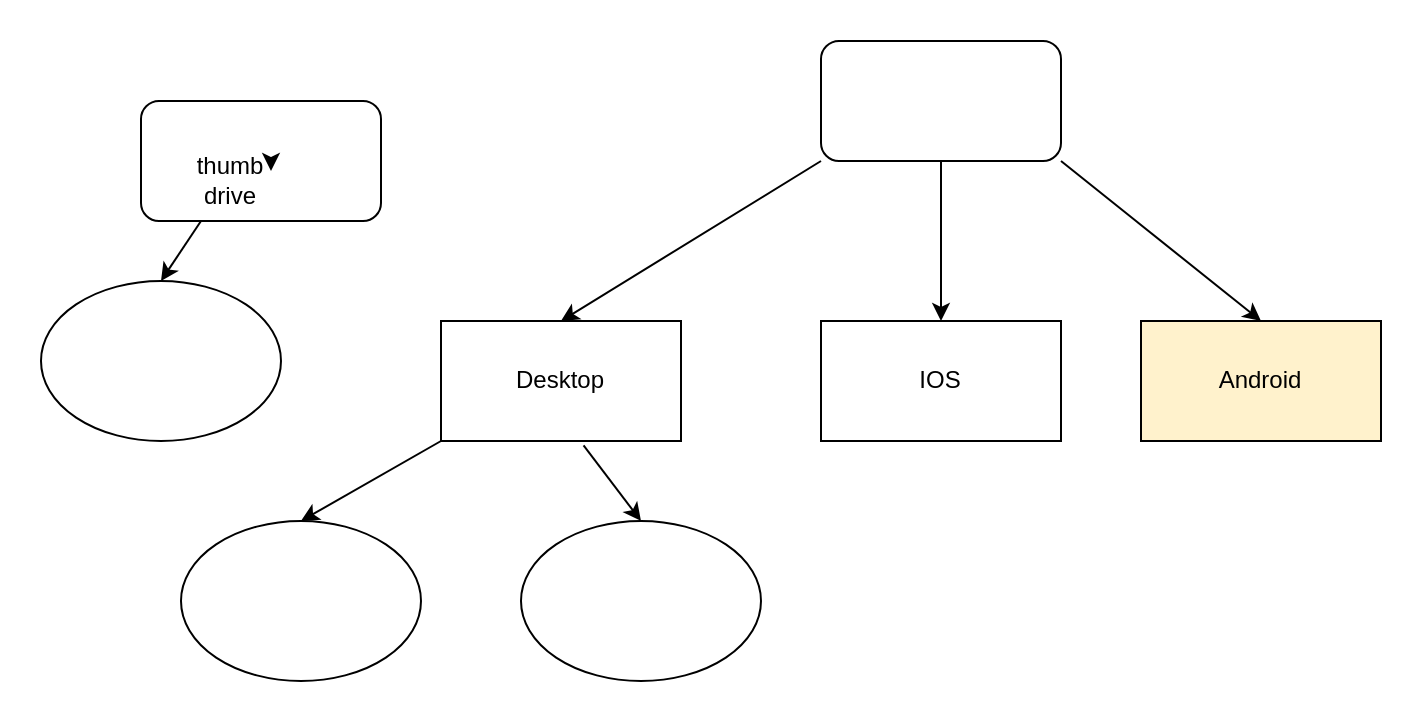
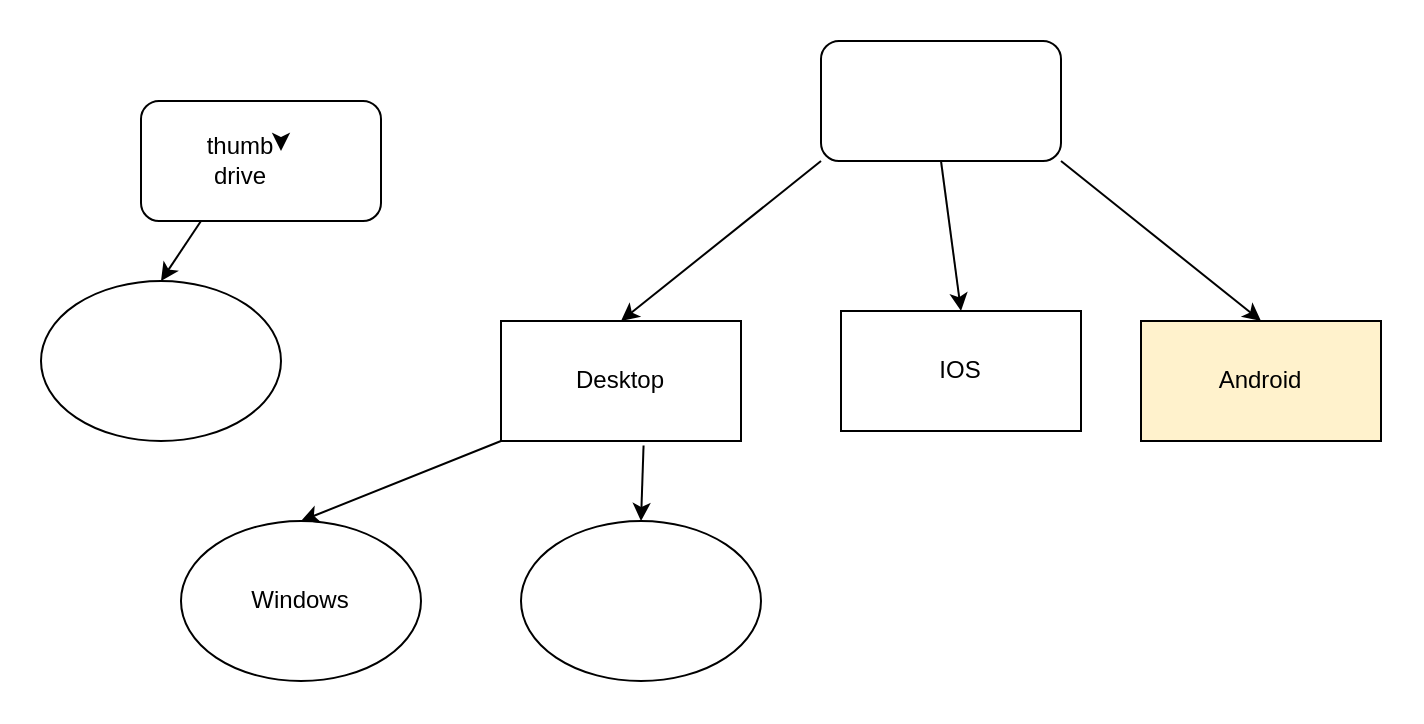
node "thumb drive": moved (231, 181) -> (241, 161)
node "Desktop": moved (561, 381) -> (621, 381)
node "IOS": moved (941, 381) -> (961, 371)
node "Windows": added
